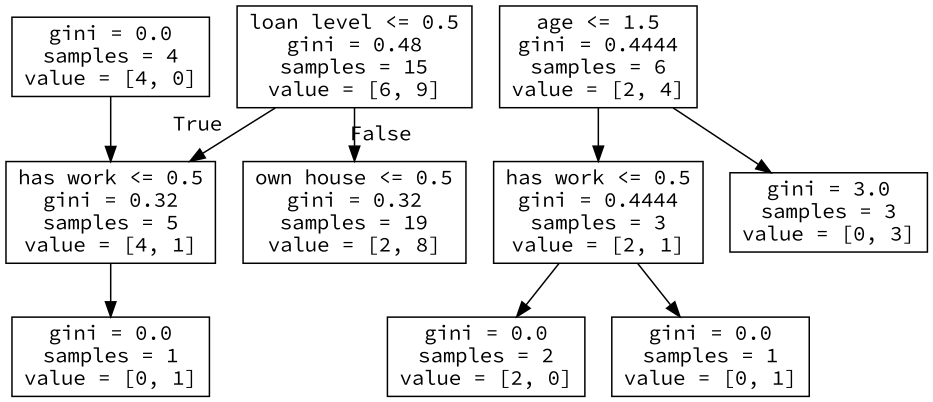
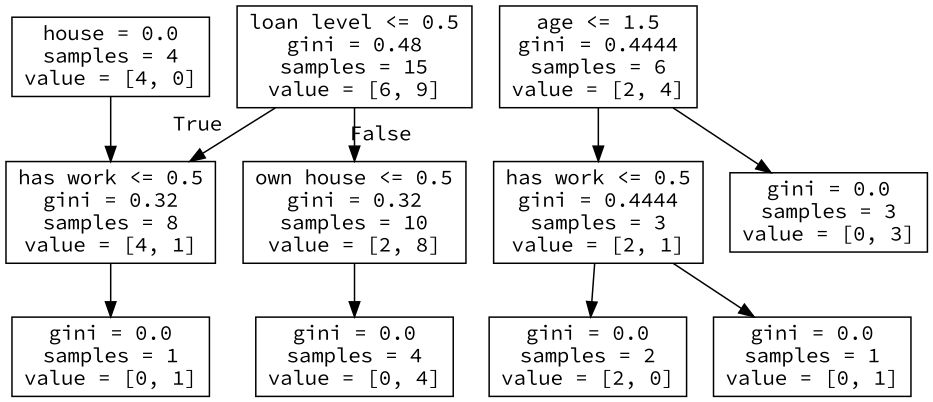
node "gini = 0.0 samples = 4 value = [4, 0]": label "gini = 0.0 samples = 4 value = [4, 0]" -> "house = 0.0 samples = 4 value = [4, 0]"
node "has work <= 0.5 gini = 0.32 samples = 5 value = [4, 1]": label "has work <= 0.5 gini = 0.32 samples = 5 value = [4, 1]" -> "has work <= 0.5 gini = 0.32 samples = 8 value = [4, 1]"
node "own house <= 0.5 gini = 0.32 samples = 19 value = [2, 8]": label "own house <= 0.5 gini = 0.32 samples = 19 value = [2, 8]" -> "own house <= 0.5 gini = 0.32 samples = 10 value = [2, 8]"
node "gini = 3.0 samples = 3 value = [0, 3]": label "gini = 3.0 samples = 3 value = [0, 3]" -> "gini = 0.0 samples = 3 value = [0, 3]"
node "gini = 0.0 samples = 4 value = [0, 4]": added
